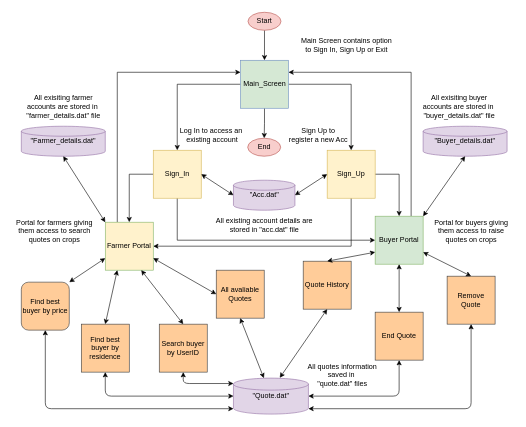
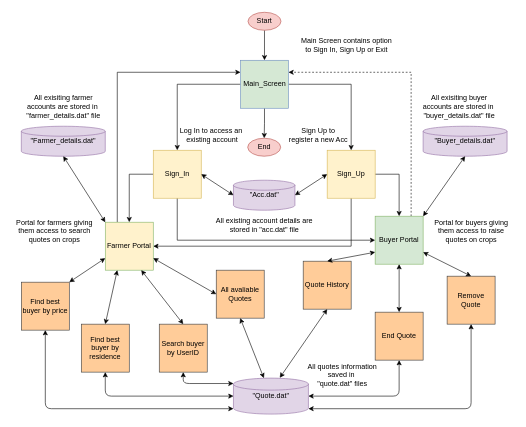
edge "Buyer Portal" -> "Main_Screen": style solid -> dashed
node "Find best buyer by price": shape rounded rectangle -> rectangle
